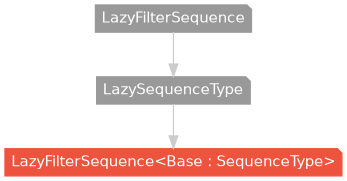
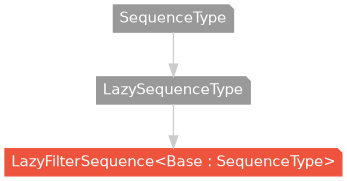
node "LazyFilterSequence": label "LazyFilterSequence" -> "SequenceType"
